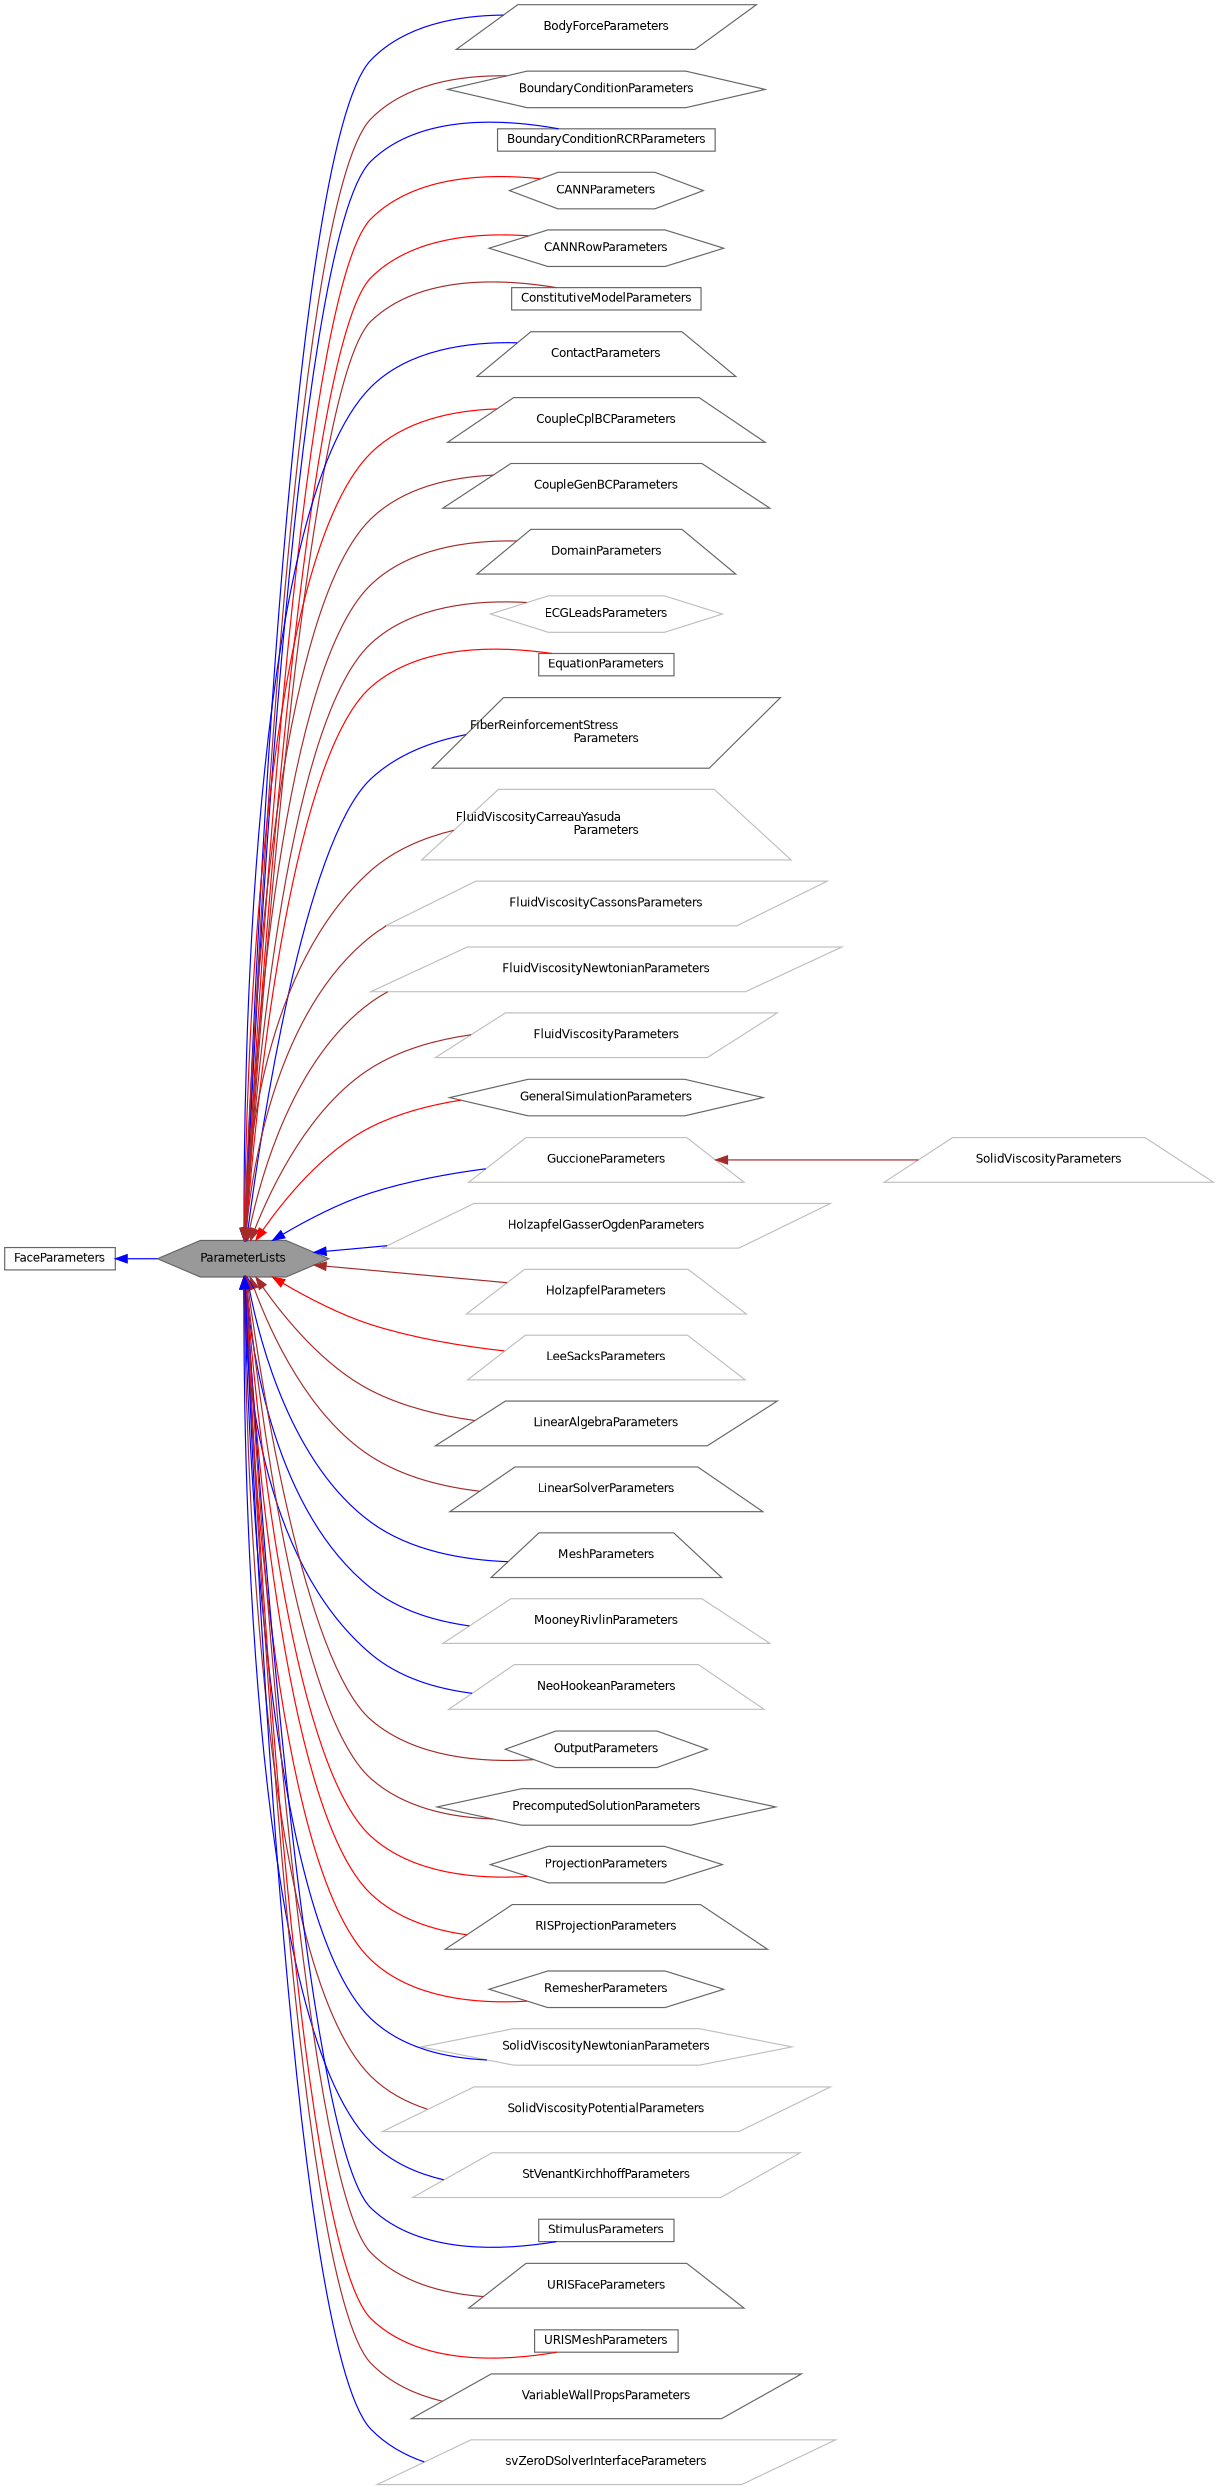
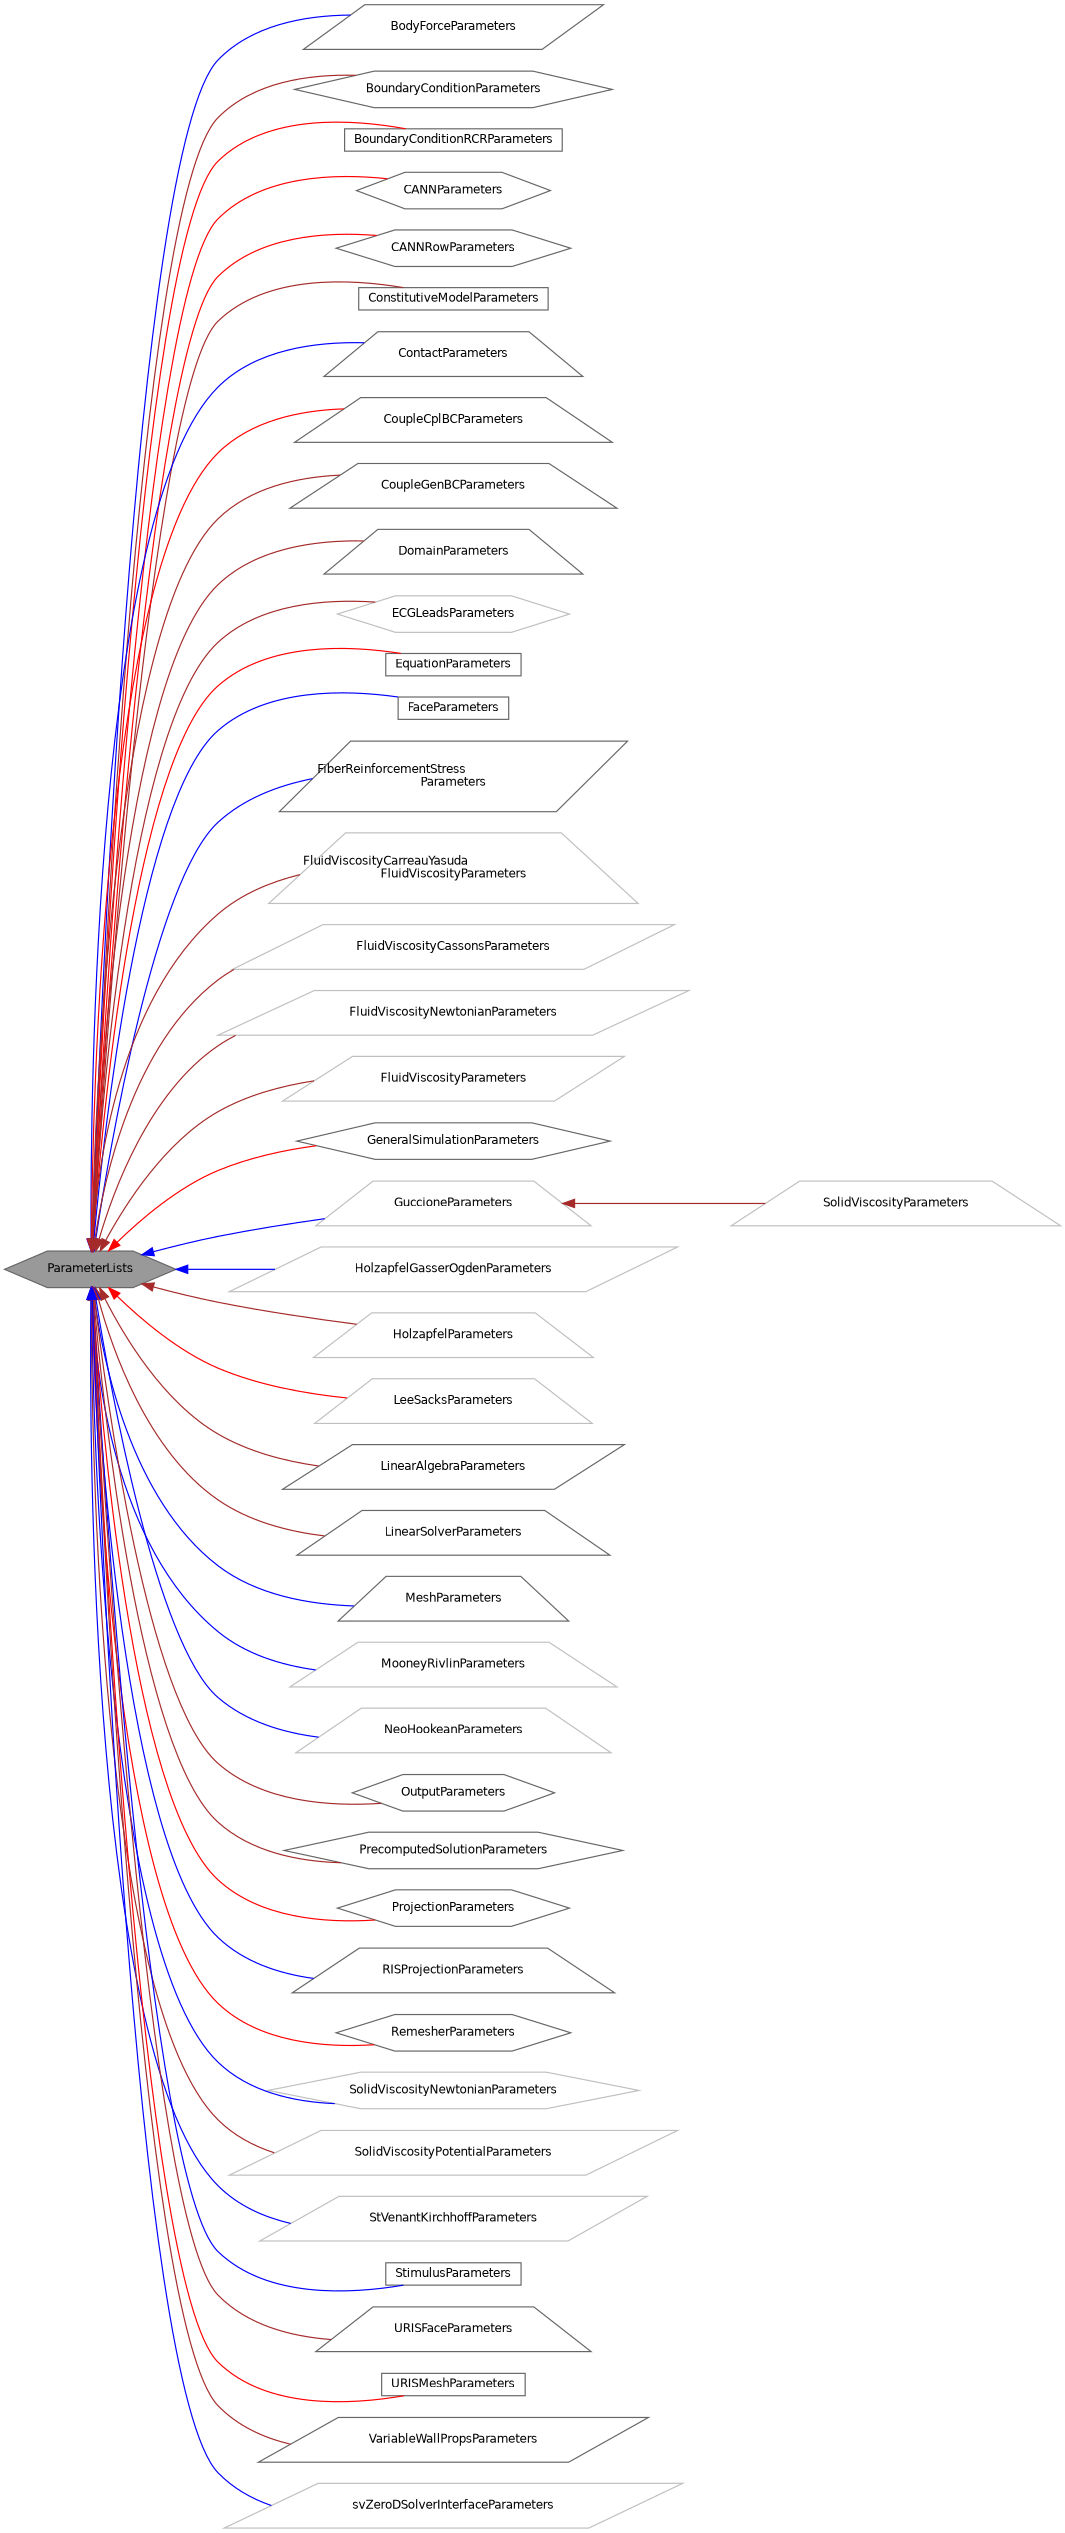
edge "BoundaryConditionRCRParameters" -> "ParameterLists": color blue -> red
node "FluidViscosityCarreauYasuda Parameters": label "FluidViscosityCarreauYasuda Parameters" -> "FluidViscosityCarreauYasuda FluidViscosityParameters"
edge "ParameterLists" -> "FaceParameters": reversed
edge "RISProjectionParameters" -> "ParameterLists": color red -> blue
